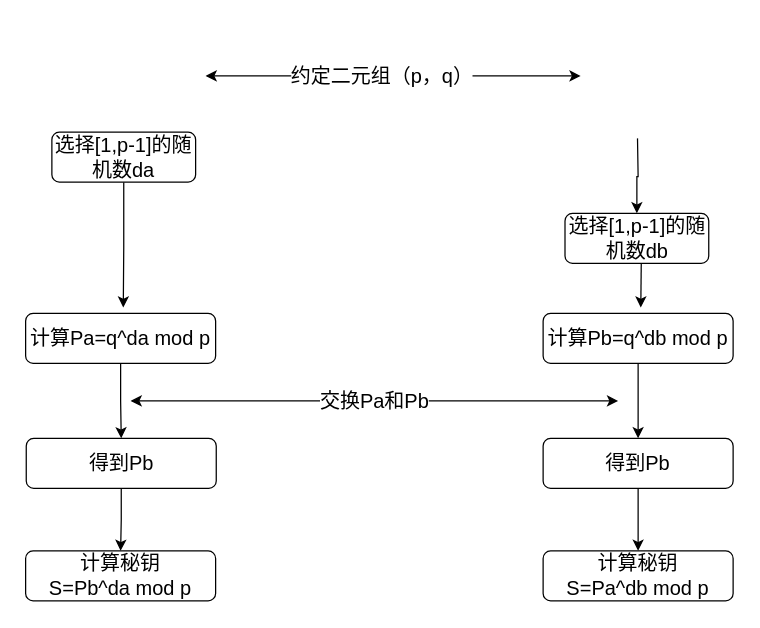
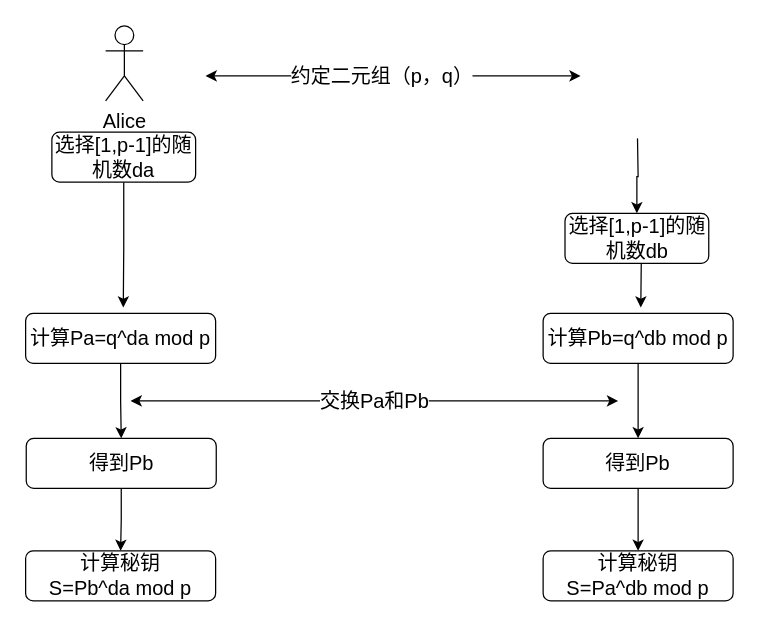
node "Alice": added
